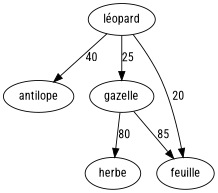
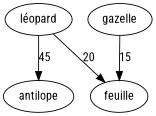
edge "léopard" -> "gazelle": removed, label "25"
edge "léopard" -> "antilope": label "40" -> "45"
edge "gazelle" -> "feuille": label "85" -> "15"
node "herbe": removed
